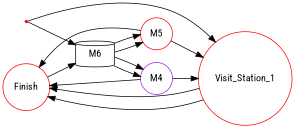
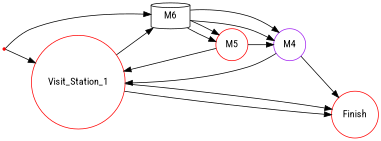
edge "M5" -> "Finish": now "M5" -> "M4"
edge "Finish" -> "M6": now "Visit_Station_1" -> "M6"
